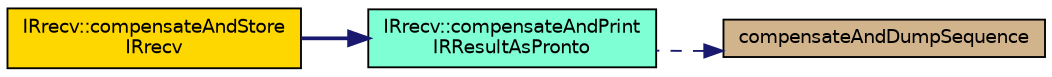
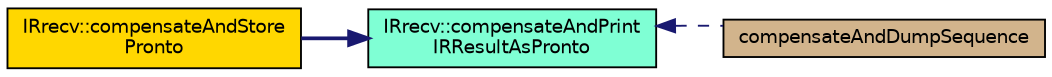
node "IRrecv::compensateAndStore IRrecv": label "IRrecv::compensateAndStore IRrecv" -> "IRrecv::compensateAndStore Pronto"
edge "IRrecv::compensateAndPrint IRResultAsPronto" -> "compensateAndDumpSequence": reversed
